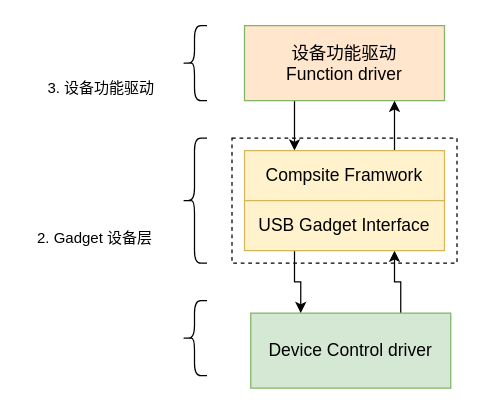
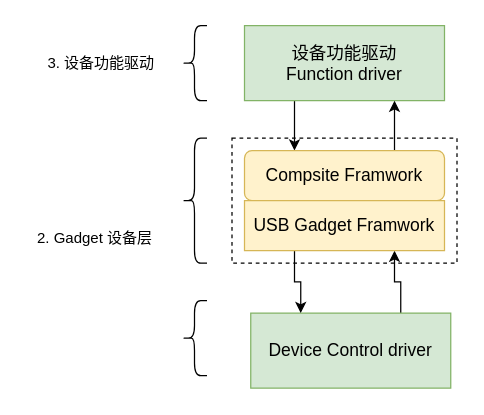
node "设备功能驱动 Function driver": fillcolor #ffe6cc -> #d5e8d4
node "3. 设备功能驱动": moved (101, 88) -> (101, 63)
node "Compsite Framwork": shape rectangle -> rounded rectangle
node "USB Gadget Interface": label "USB Gadget Interface" -> "USB Gadget Framwork"
